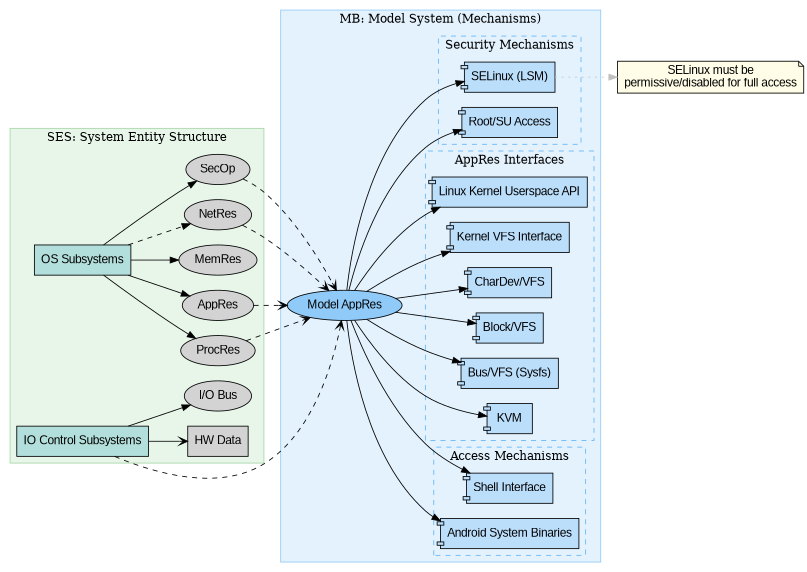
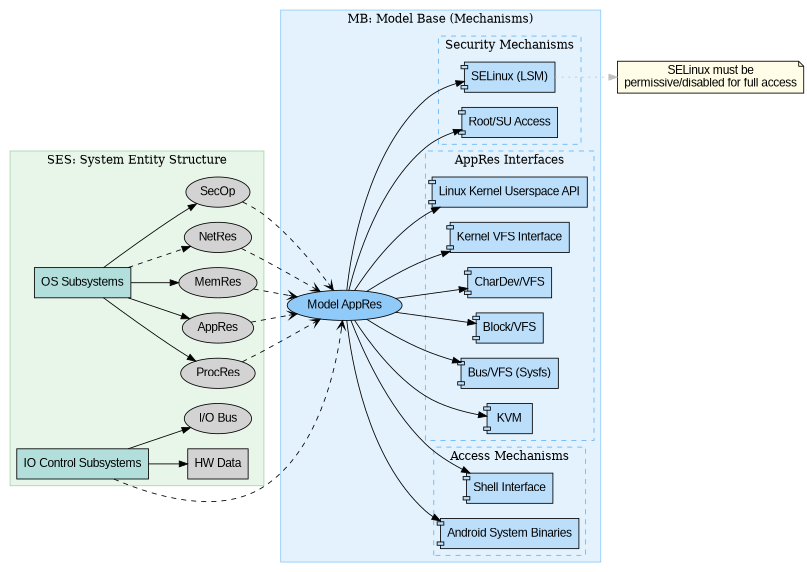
cluster "MB: Model System (Mechanisms)": label "MB: Model System (Mechanisms)" -> "MB: Model Base (Mechanisms)"
edge "MemRes" -> "Model AppRes": added
edge "IO Control Subsystems" -> "HW Data": arrowhead open -> normal
